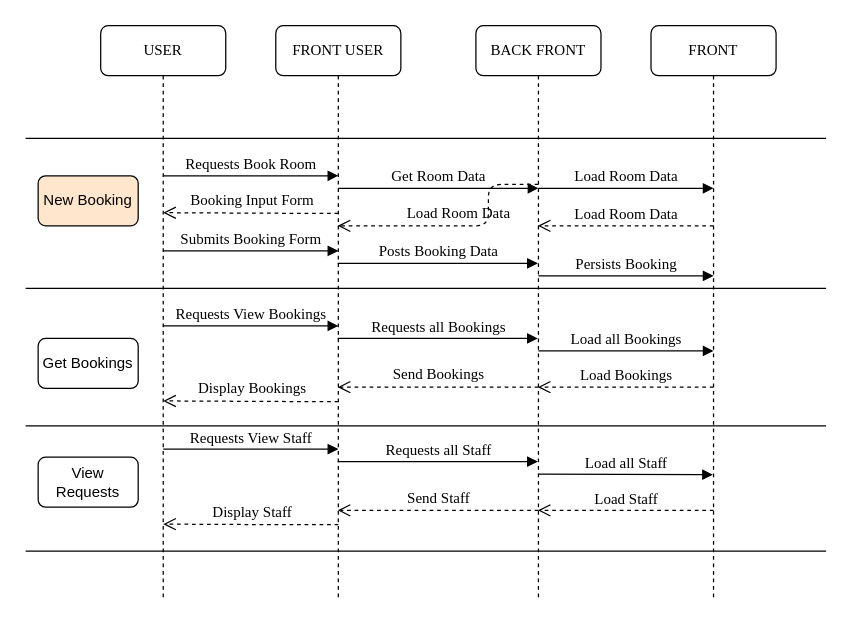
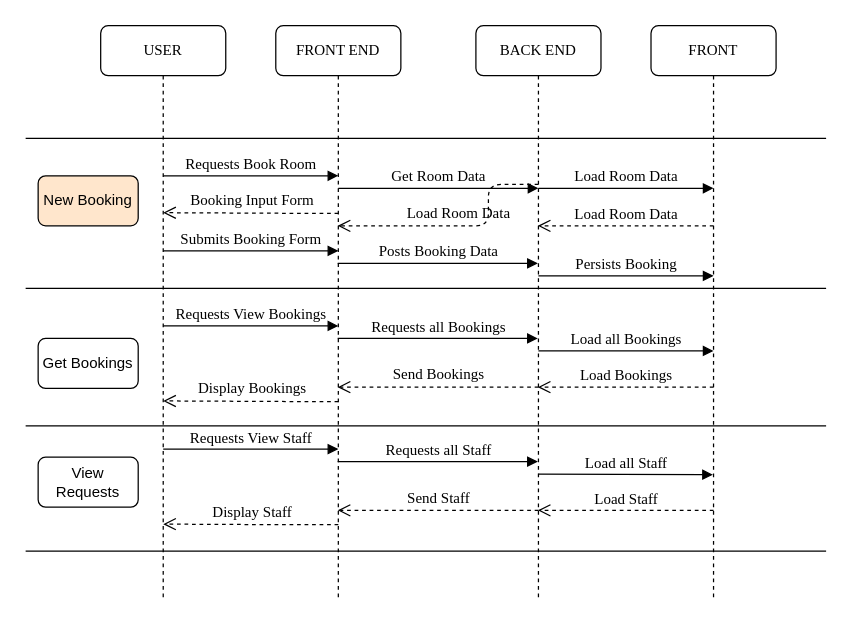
node "FRONT USER": label "FRONT USER" -> "FRONT END"
node "BACK FRONT": label "BACK FRONT" -> "BACK END"
